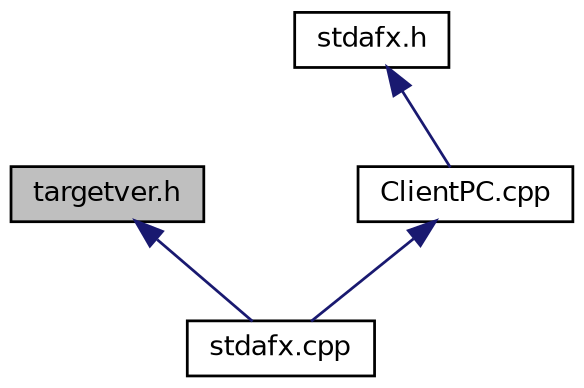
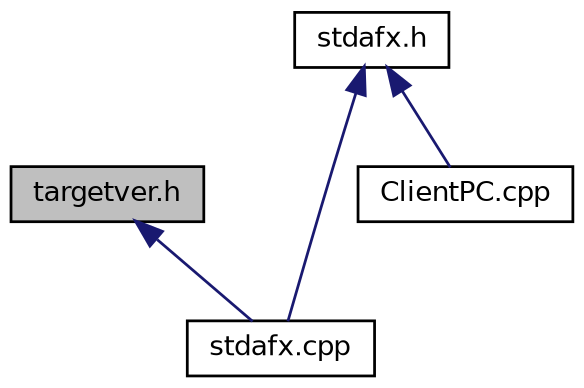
edge "stdafx.cpp" -> "ClientPC.cpp": now "stdafx.cpp" -> "stdafx.h"
